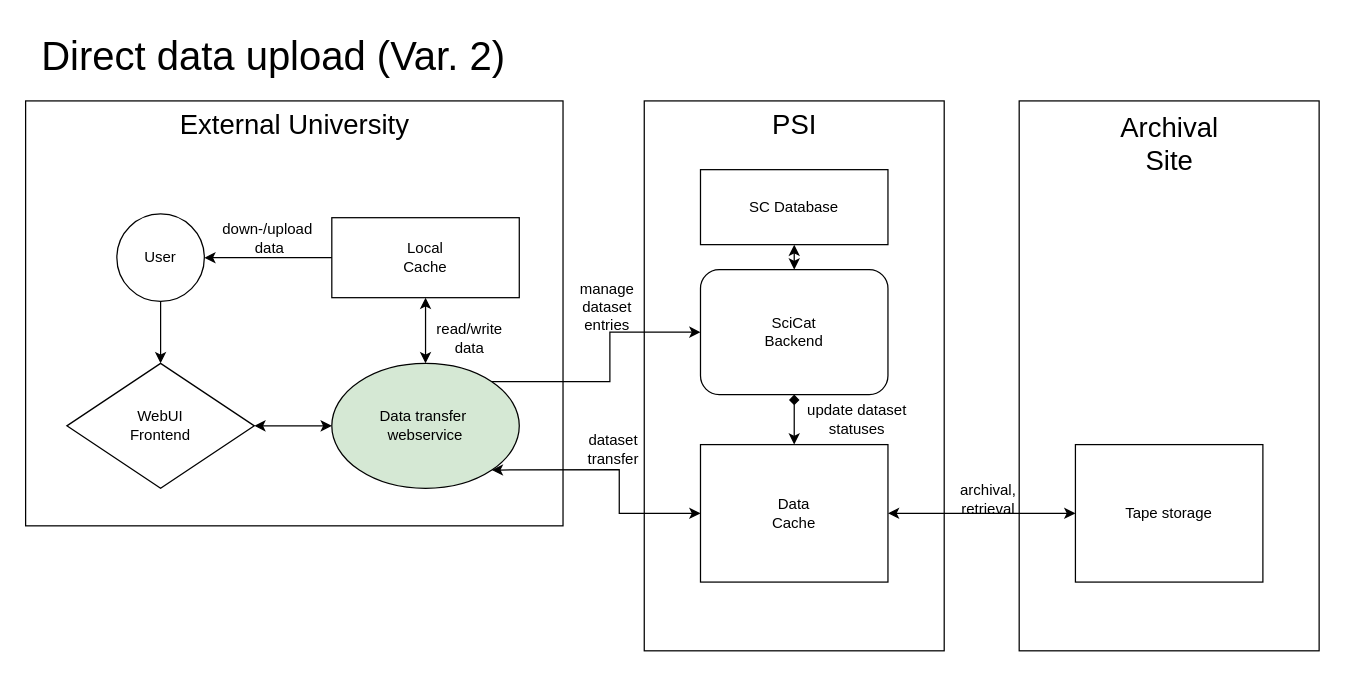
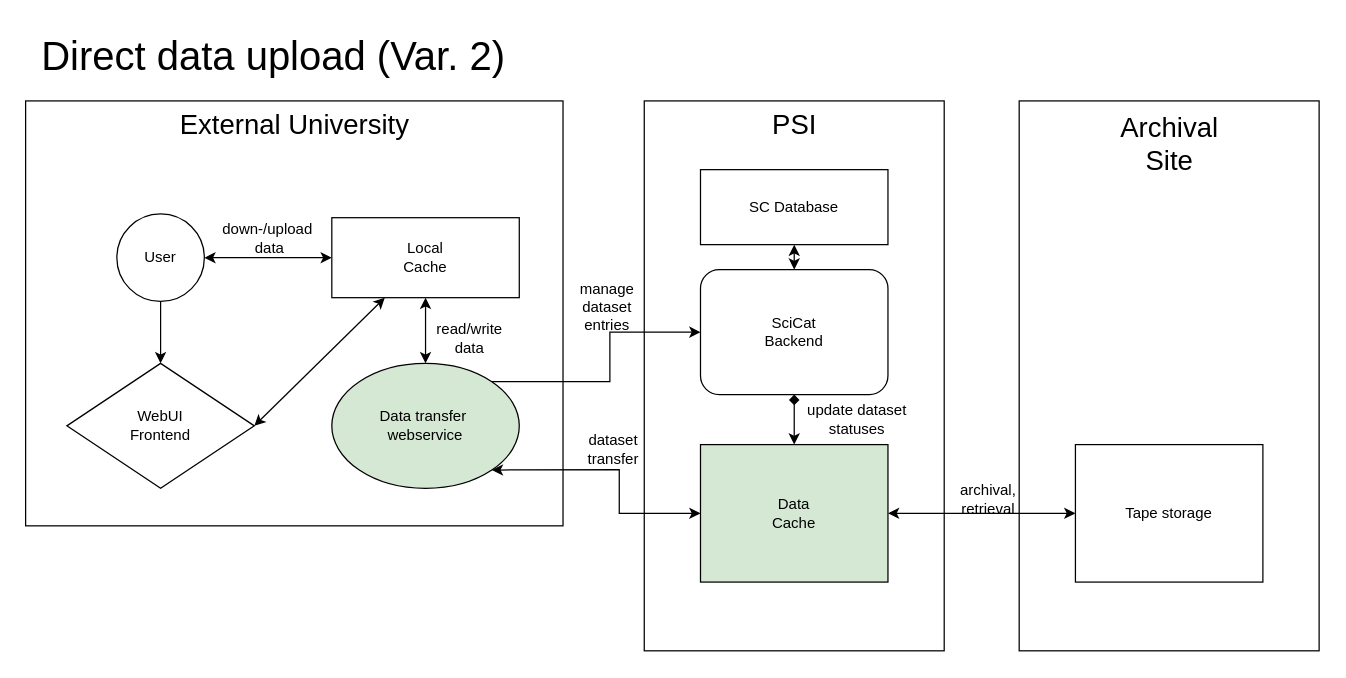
edge "Local Cache" -> "User": arrowhead none -> classic
edge "WebUI Frontend" -- "Data transfer webservice": now "WebUI Frontend" -- "Local Cache"
node "Data Cache": fillcolor #ffffff -> #d5e8d4
